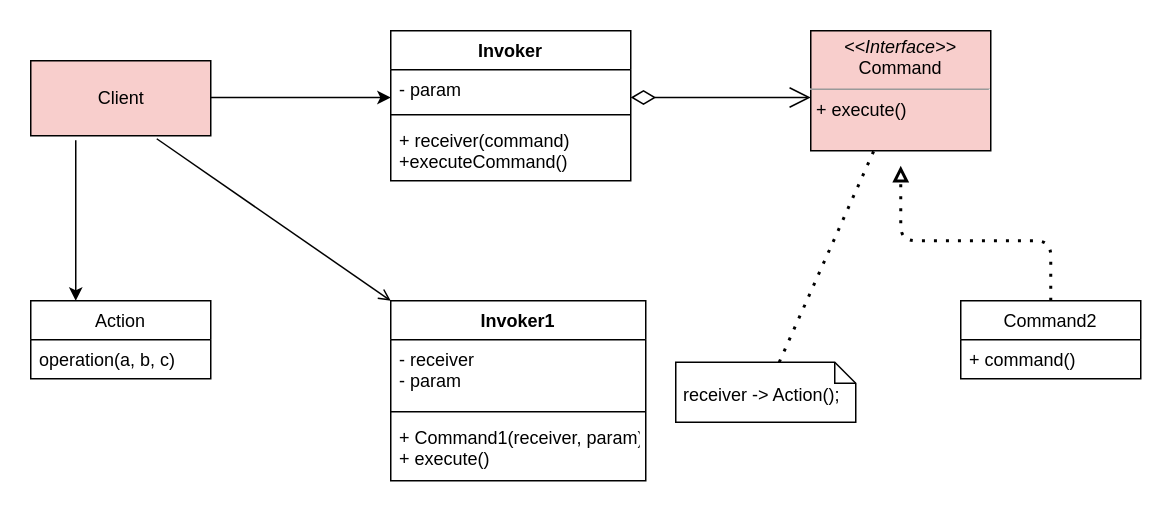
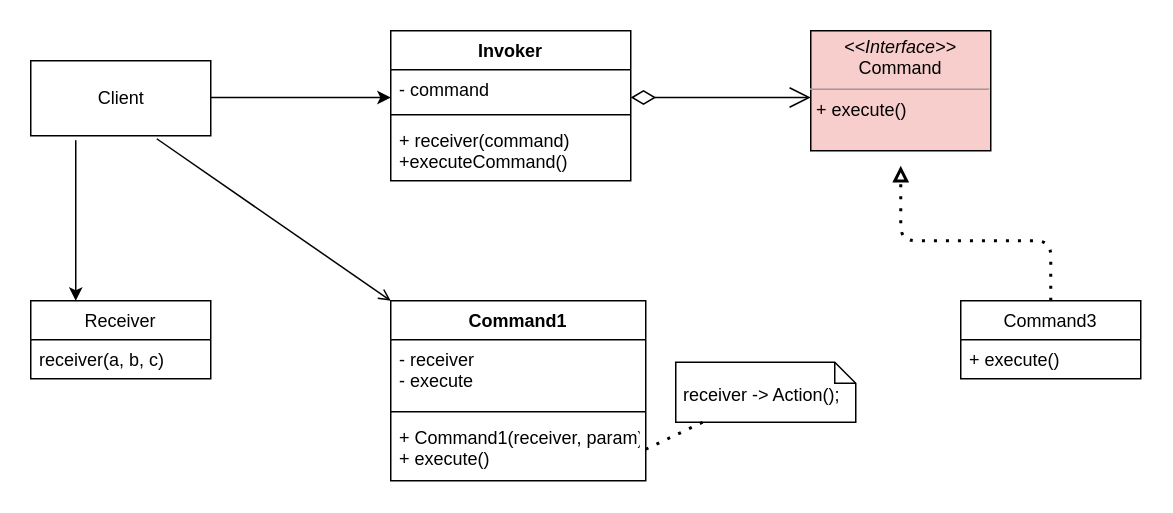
node "- param": label "- param" -> "- command"
node "Client": fillcolor #f8cecc -> #ffffff
edge "<<Interface>> Command + execute()" -- "receiver -> Action();": now "+ Command1(receiver, param) + execute()" -- "receiver -> Action();"
node "Action": label "Action" -> "Receiver"
node "Invoker1": label "Invoker1" -> "Command1"
node "Command2": label "Command2" -> "Command3"
node "operation(a, b, c)": label "operation(a, b, c)" -> "receiver(a, b, c)"
node "- receiver - param": label "- receiver - param" -> "- receiver - execute"
node "+ command()": label "+ command()" -> "+ execute()"
